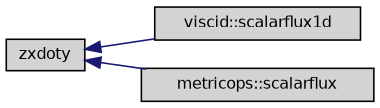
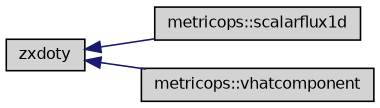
node "viscid::scalarflux1d": label "viscid::scalarflux1d" -> "metricops::scalarflux1d"
node "metricops::scalarflux": label "metricops::scalarflux" -> "metricops::vhatcomponent"
